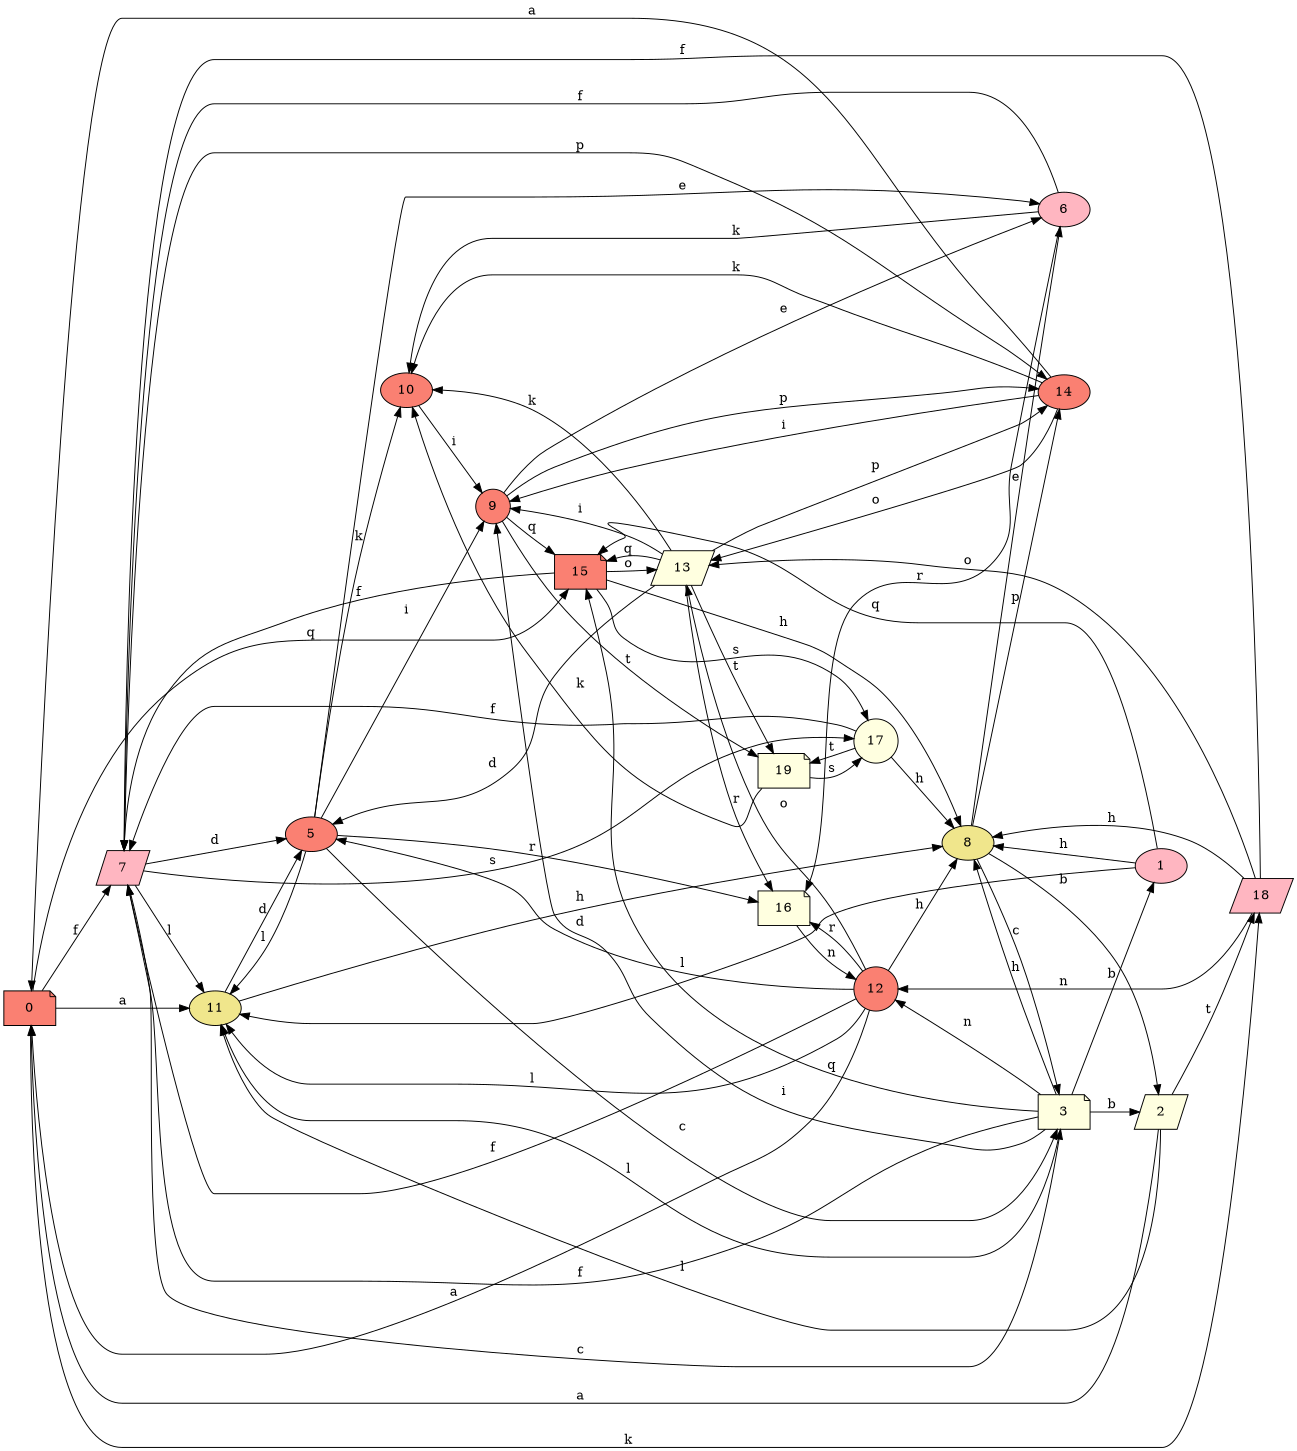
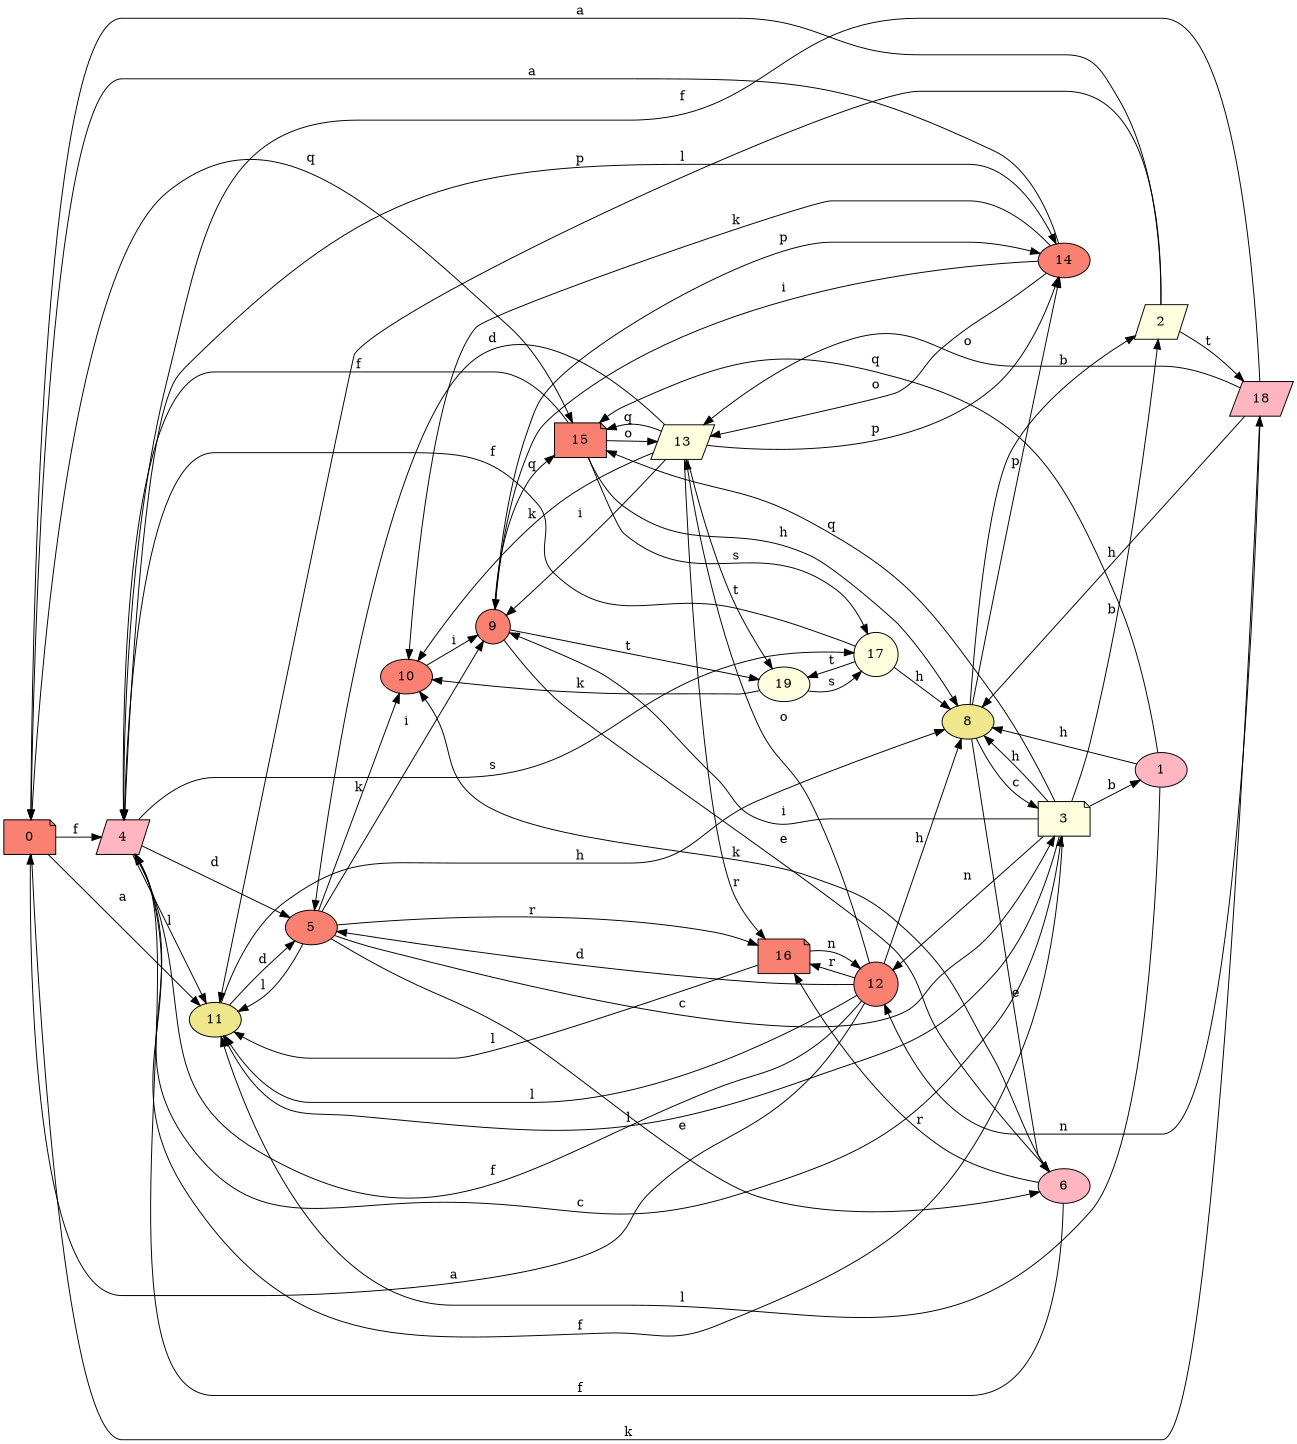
node "19": shape note -> ellipse
node "7": label "7" -> "4"
node "16": fillcolor lightyellow -> salmon
edge "16" -> "11": added, label "l"
